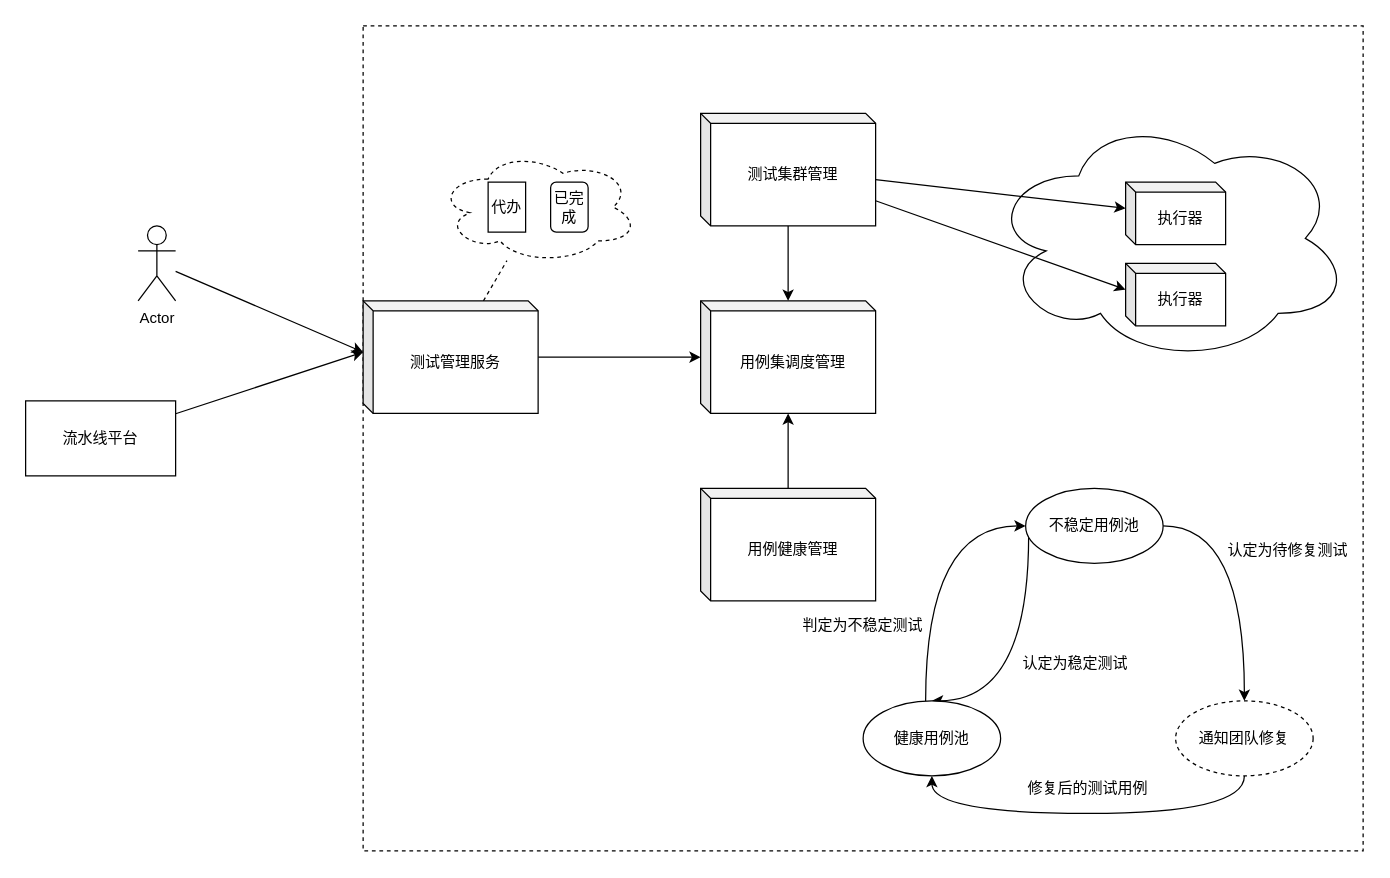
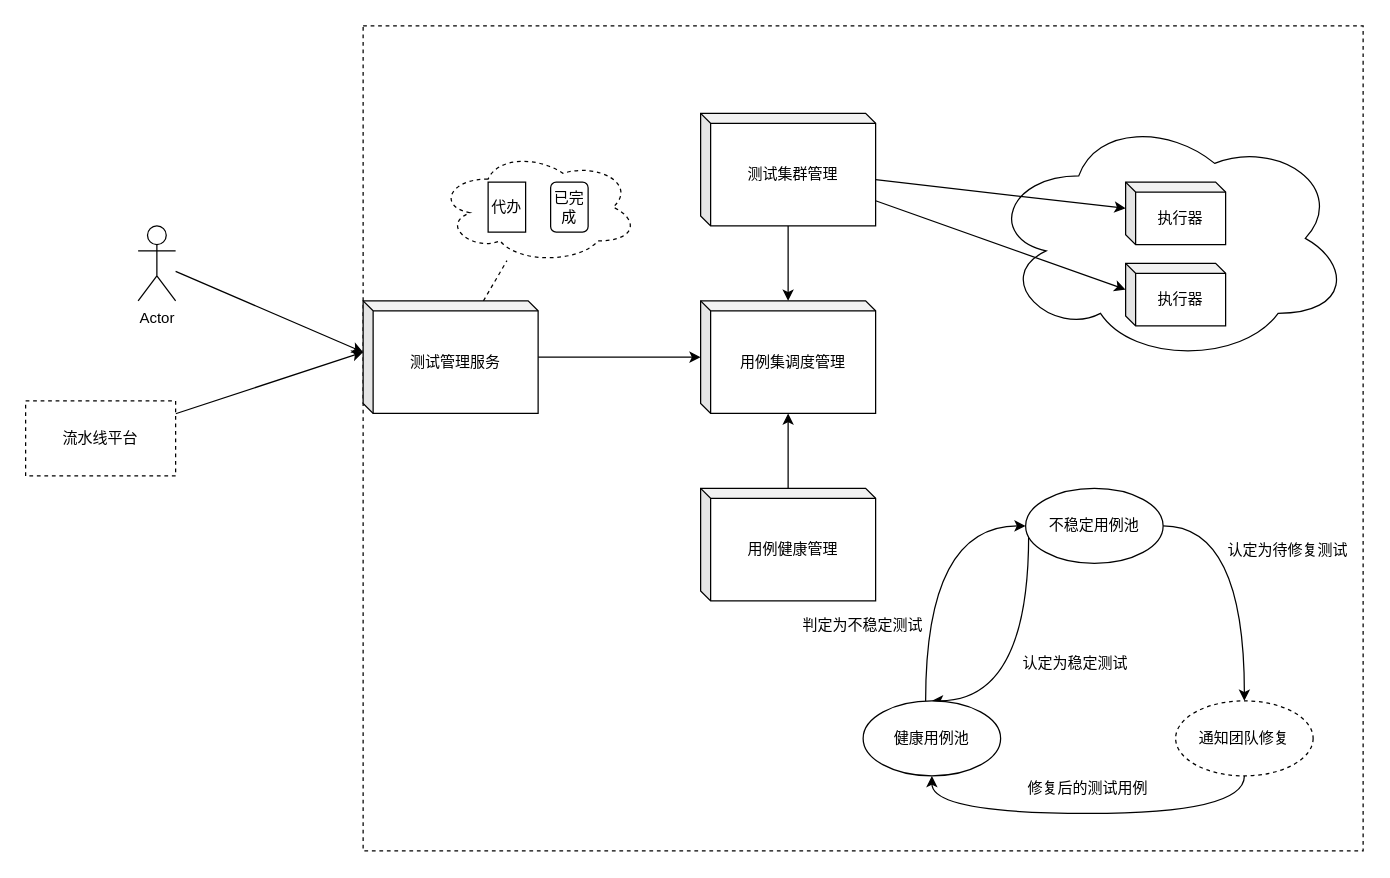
node "流水线平台": style solid -> dashed
